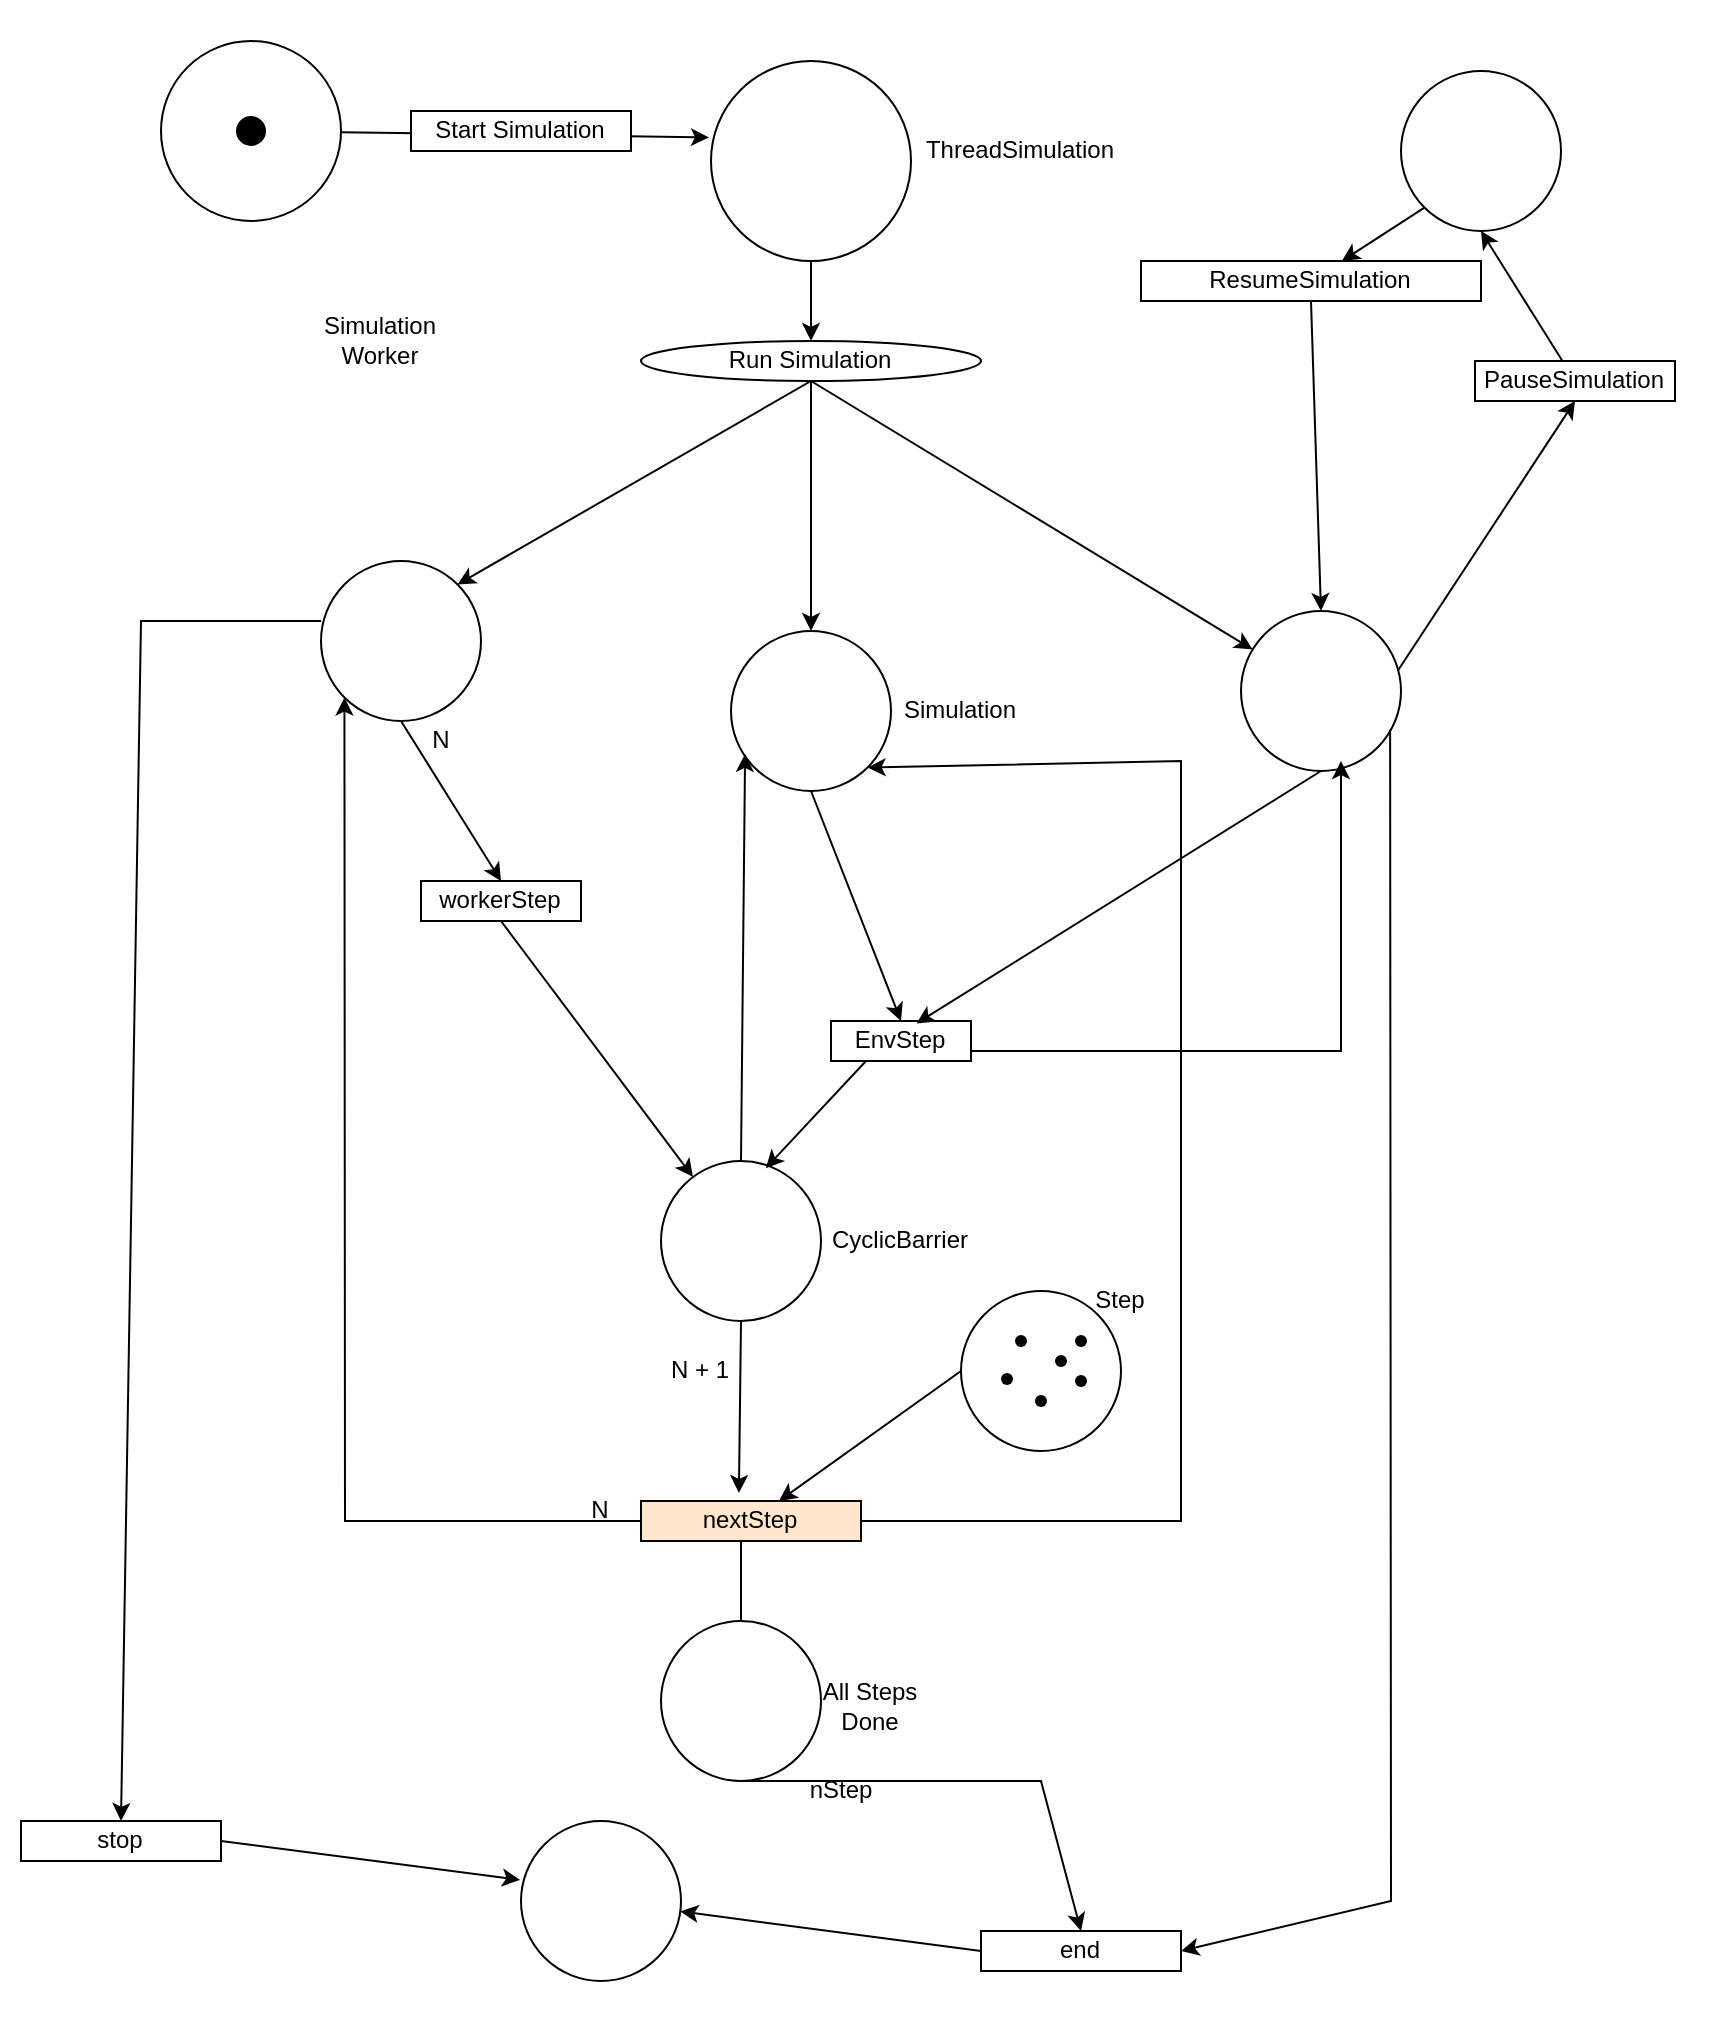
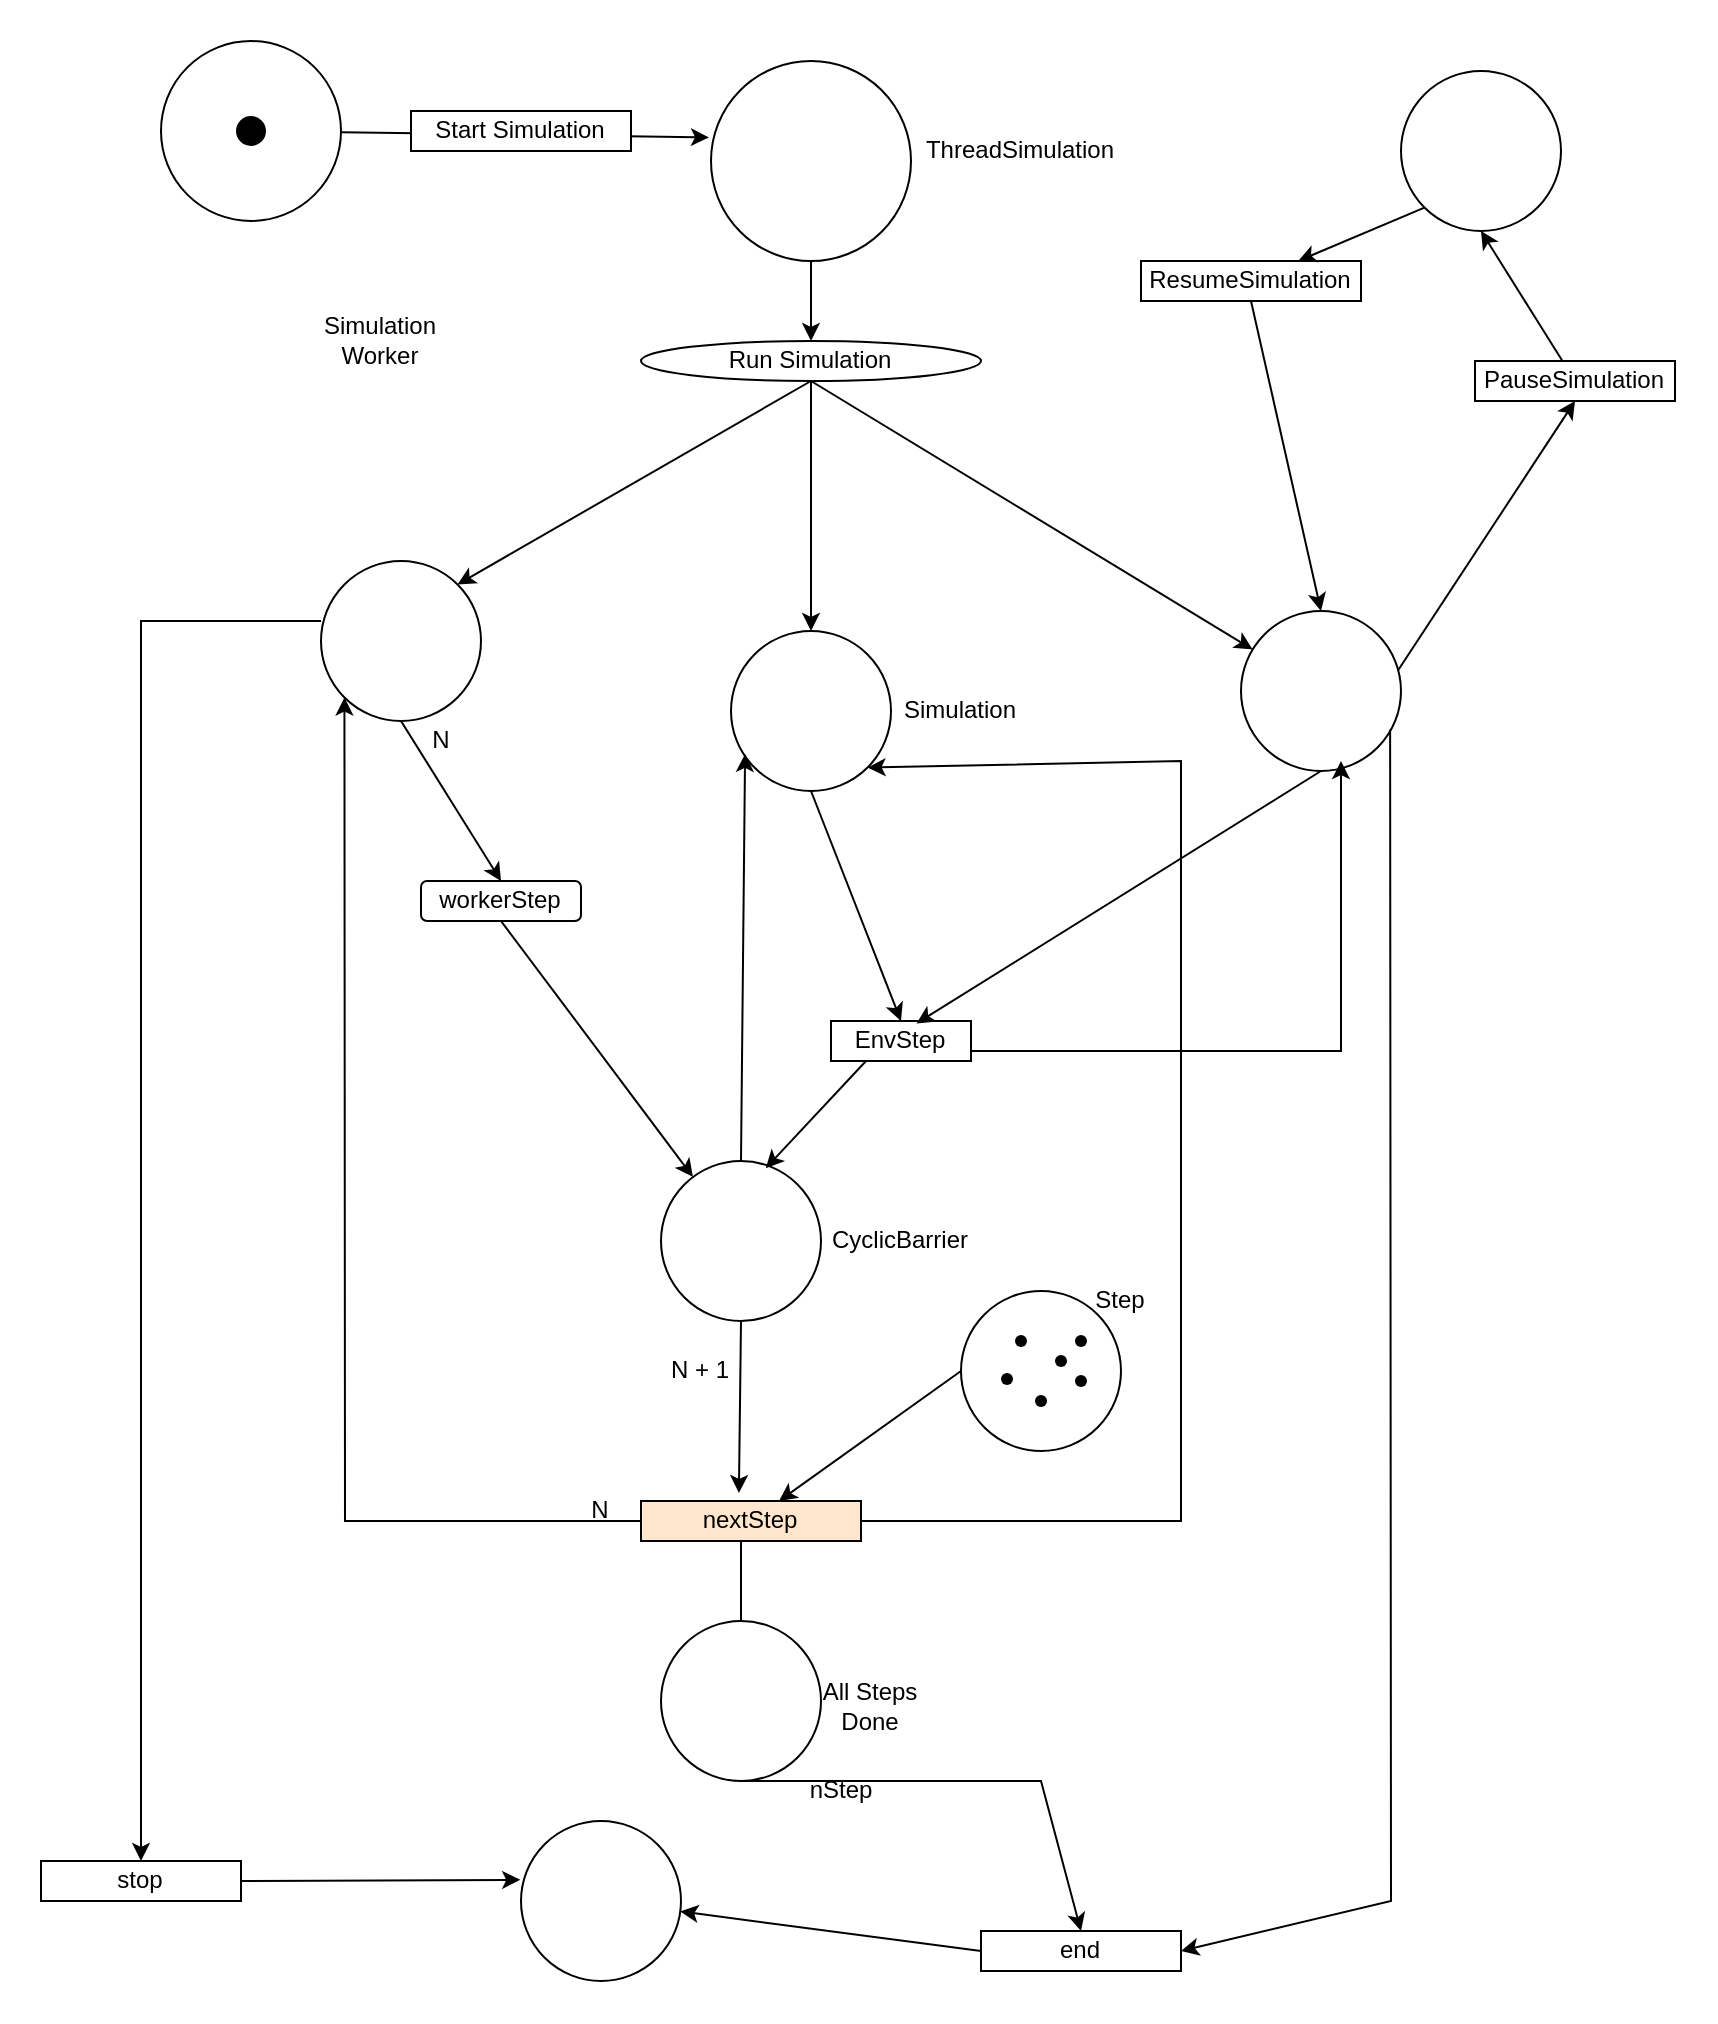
node "ResumeSimulation": size 340x40 -> 220x40
node "workerStep": shape rectangle -> rounded rectangle
node "stop": moved (121, 1841) -> (141, 1881)
